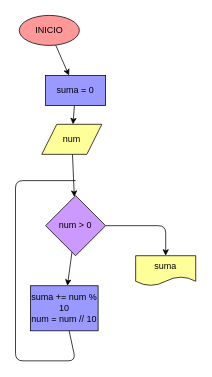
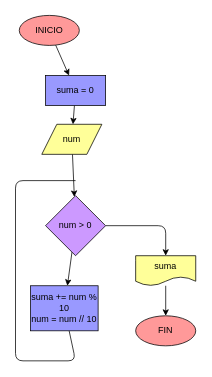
edge "suma" -> "FIN": added
node "FIN": added
